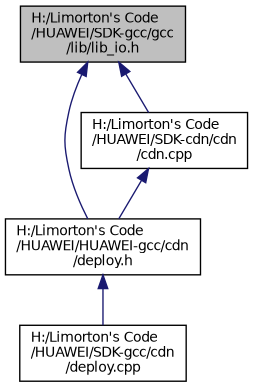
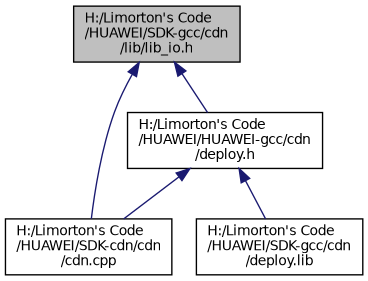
node "H:/Limorton's Code /HUAWEI/SDK-gcc/gcc /lib/lib_io.h": label "H:/Limorton's Code /HUAWEI/SDK-gcc/gcc /lib/lib_io.h" -> "H:/Limorton's Code /HUAWEI/SDK-gcc/cdn /lib/lib_io.h"
edge "H:/Limorton's Code /HUAWEI/HUAWEI-gcc/cdn /deploy.h" -> "H:/Limorton's Code /HUAWEI/SDK-cdn/cdn /cdn.cpp": reversed
node "H:/Limorton's Code /HUAWEI/SDK-gcc/cdn /deploy.cpp": label "H:/Limorton's Code /HUAWEI/SDK-gcc/cdn /deploy.cpp" -> "H:/Limorton's Code /HUAWEI/SDK-gcc/cdn /deploy.lib"
